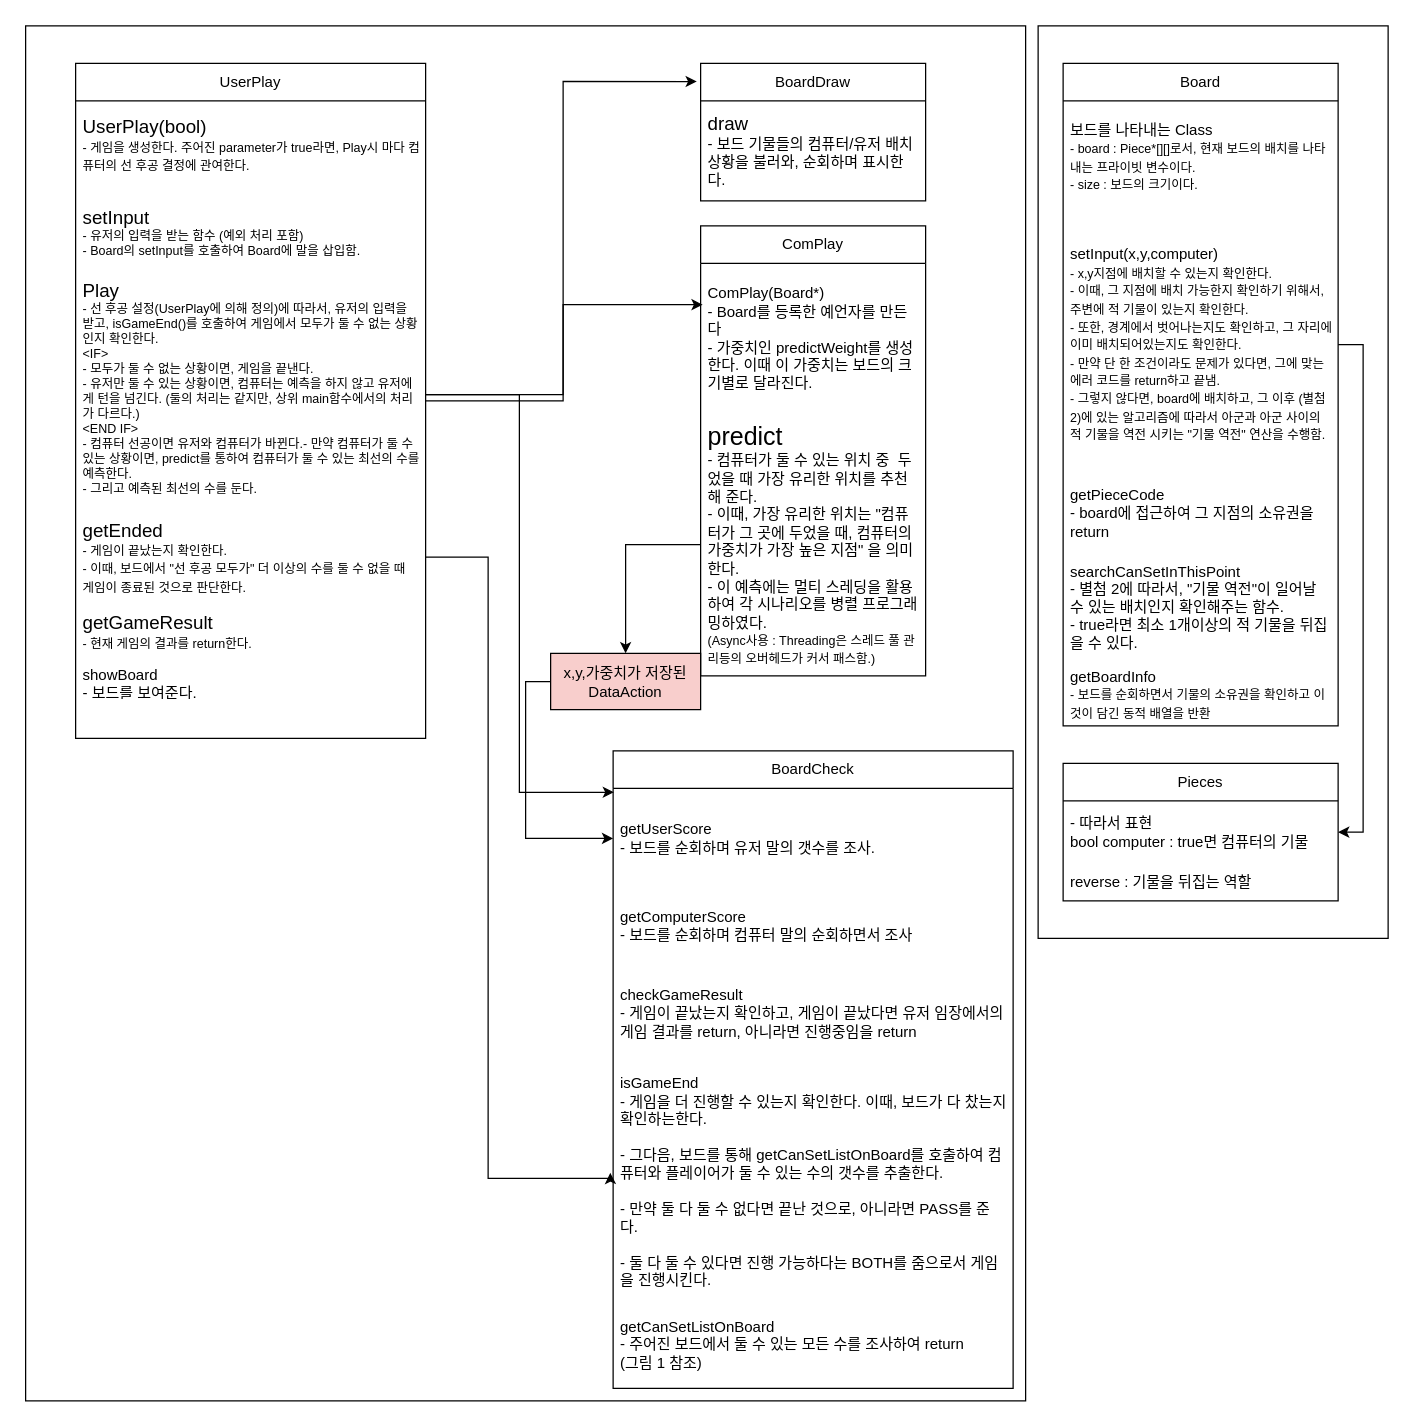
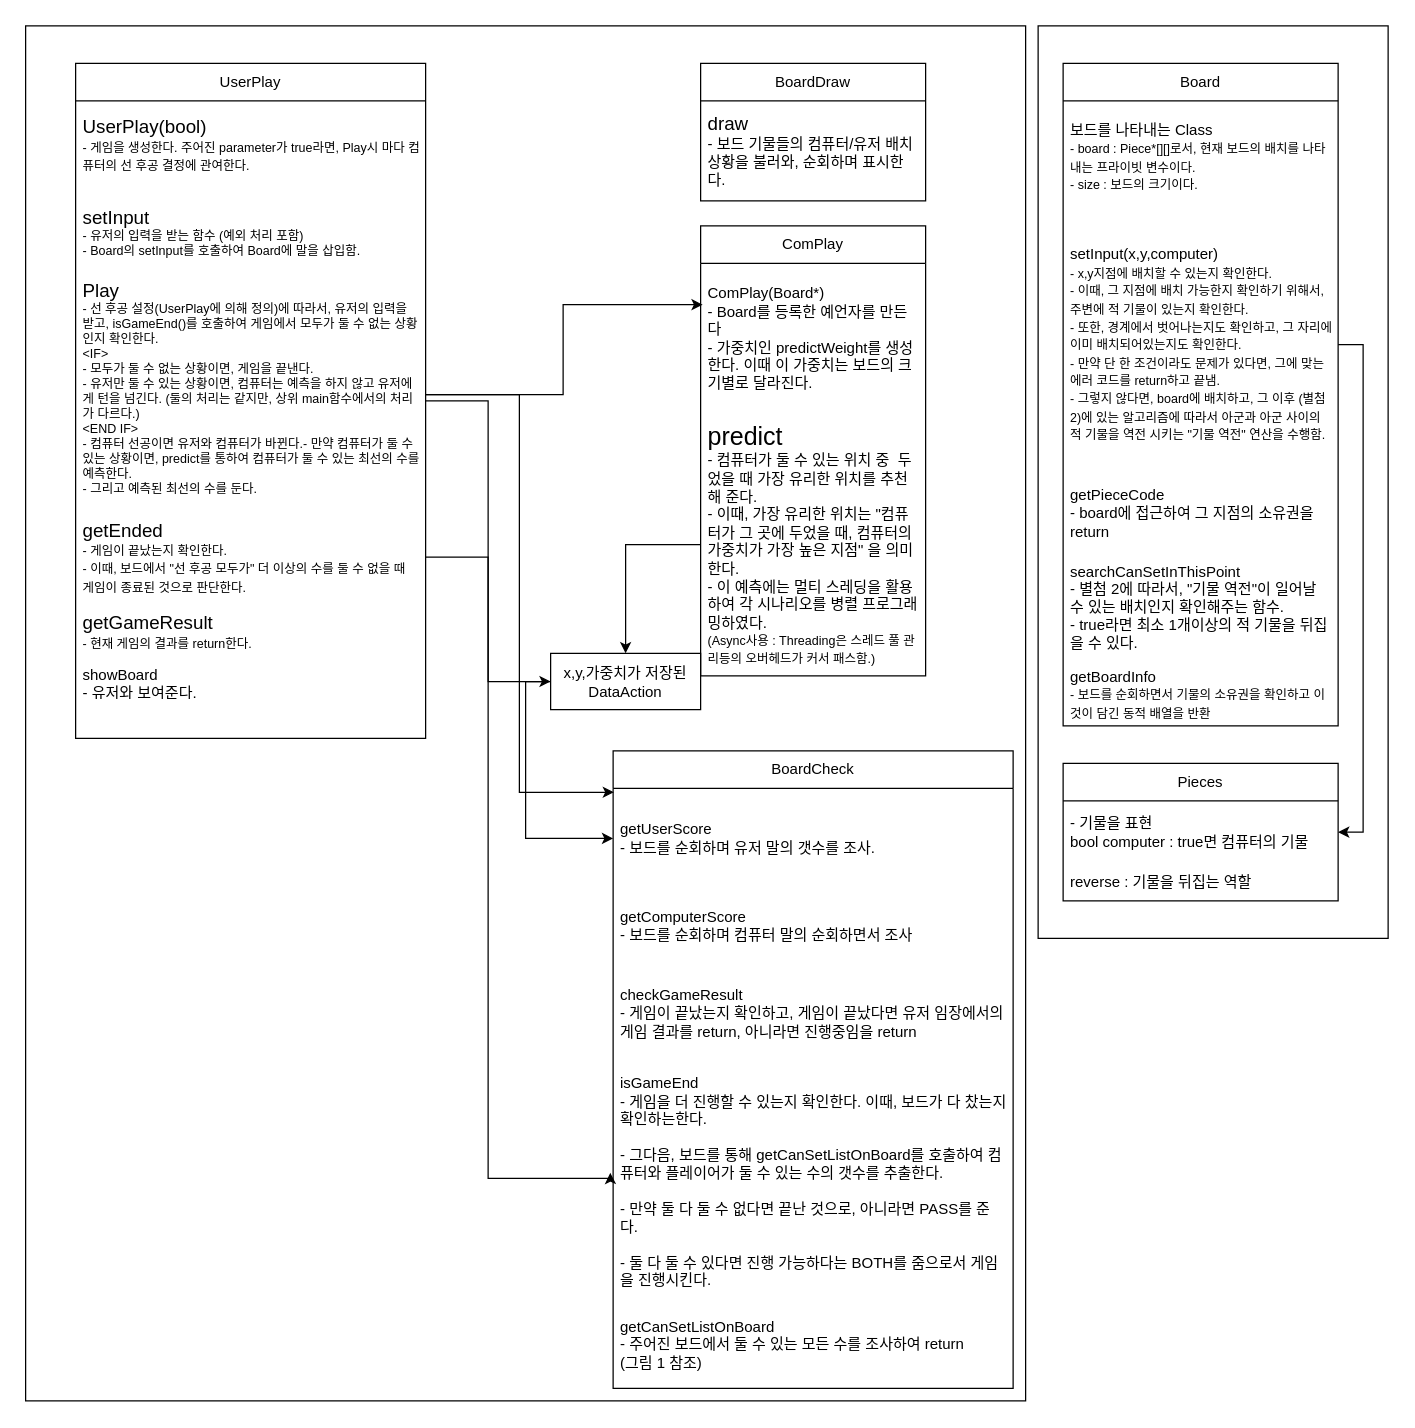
edge "UserPlay" -> "BoardDraw": now "UserPlay" -> "x,y,가중치가 저장된 DataAction"
node "x,y,가중치가 저장된 DataAction": fillcolor #f8cecc -> #ffffff
node "showBoard - 보드를 보여준다.": label "showBoard - 보드를 보여준다." -> "showBoard - 유저와 보여준다."
node "- 따라서 표현 bool computer : true면 컴퓨터의 기물": label "- 따라서 표현 bool computer : true면 컴퓨터의 기물" -> "- 기물을 표현 bool computer : true면 컴퓨터의 기물"
